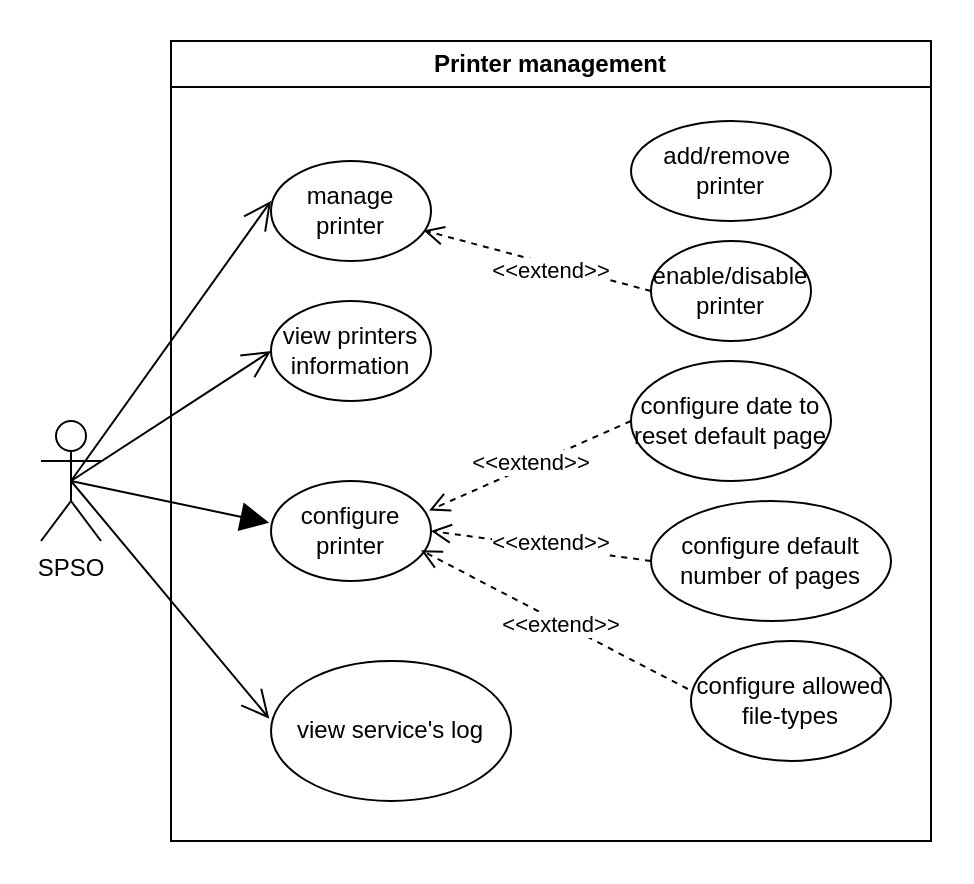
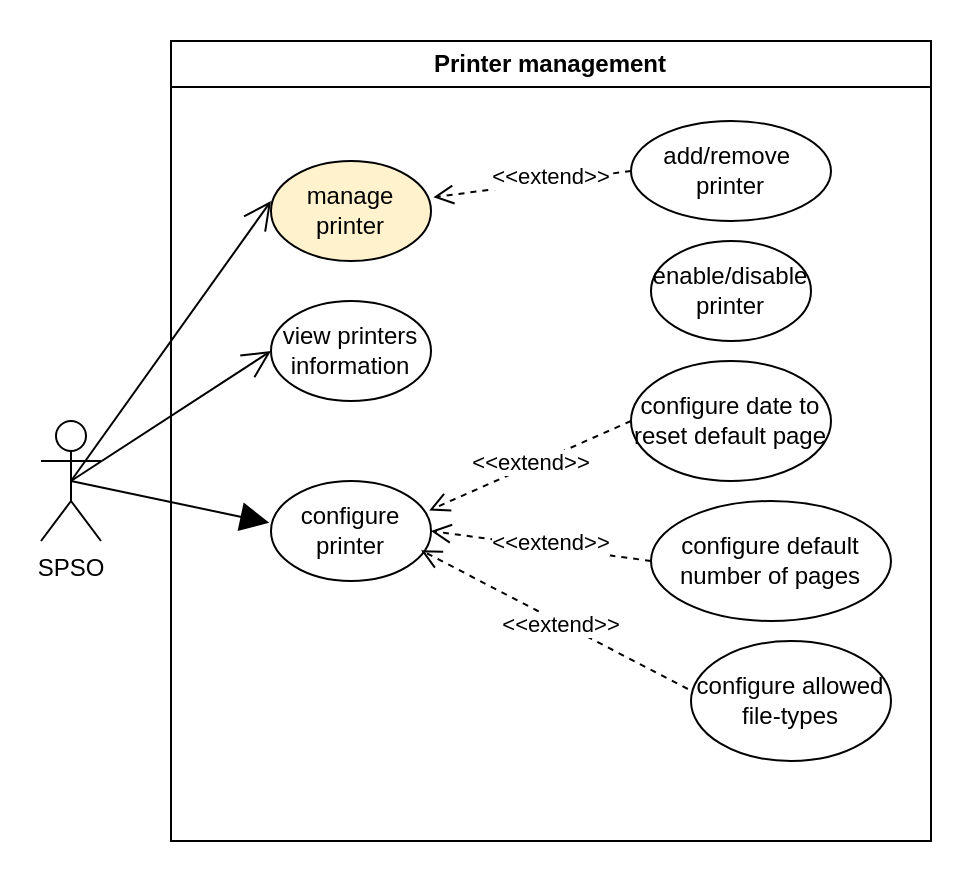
edge "add/remove printer" -> "manage printer": added, label "<<extend>>"
node "manage printer": fillcolor #ffffff -> #fff2cc
edge "enable/disable printer" -> "manage printer": removed, label "<<extend>>"
edge "SPSO" -> "view service's log": removed
node "view service's log": removed
